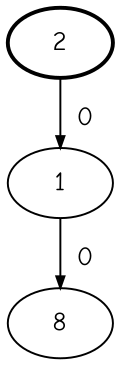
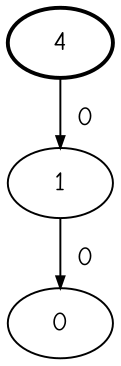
node "2": label "2" -> "4"
node "8": label "8" -> "0"
